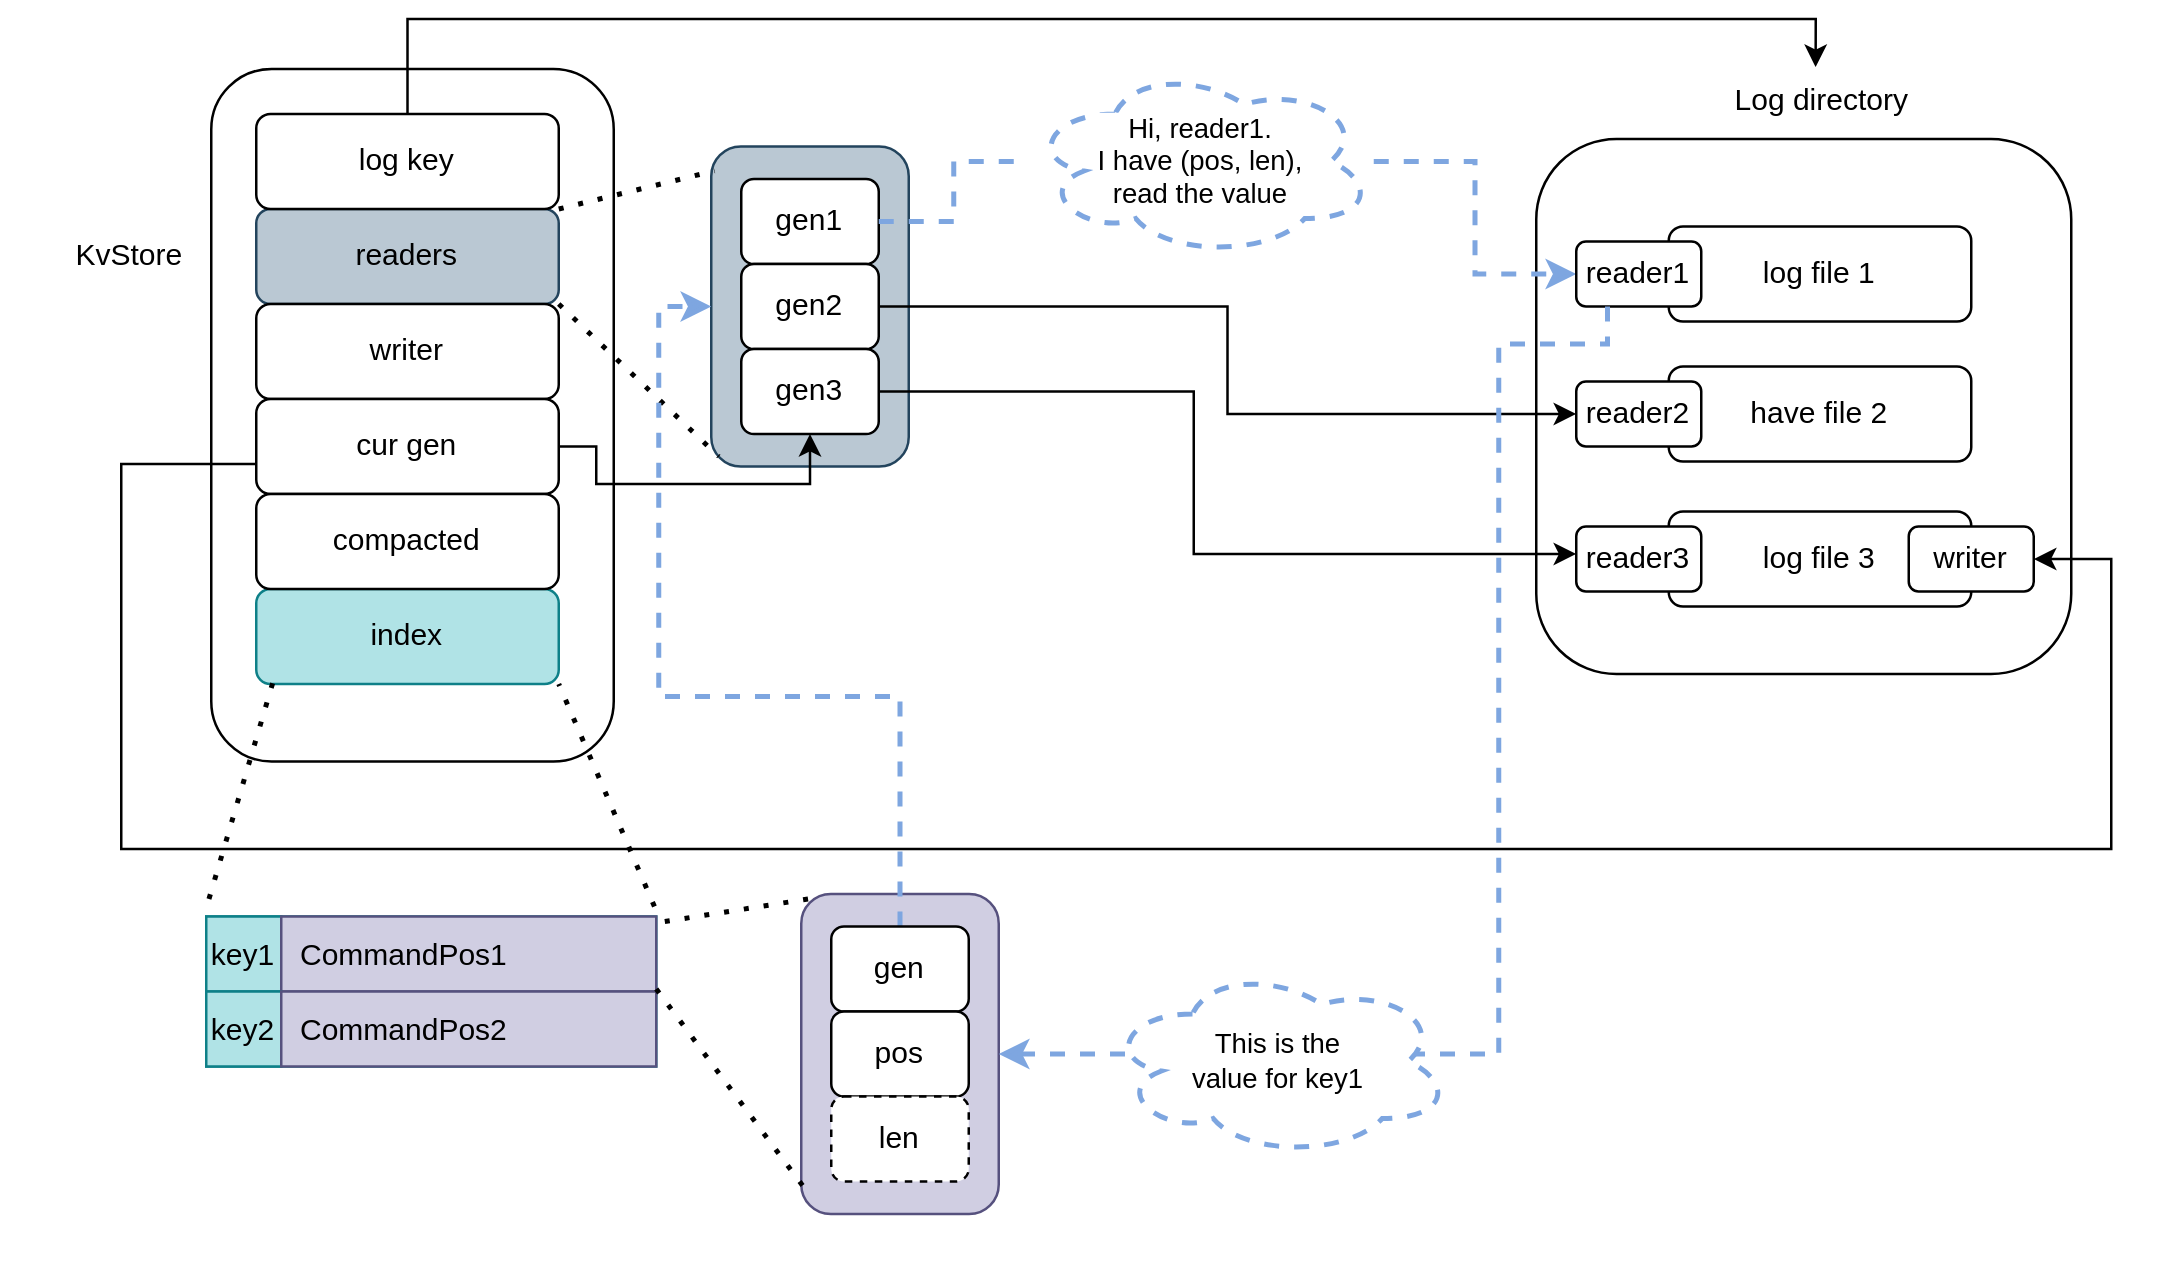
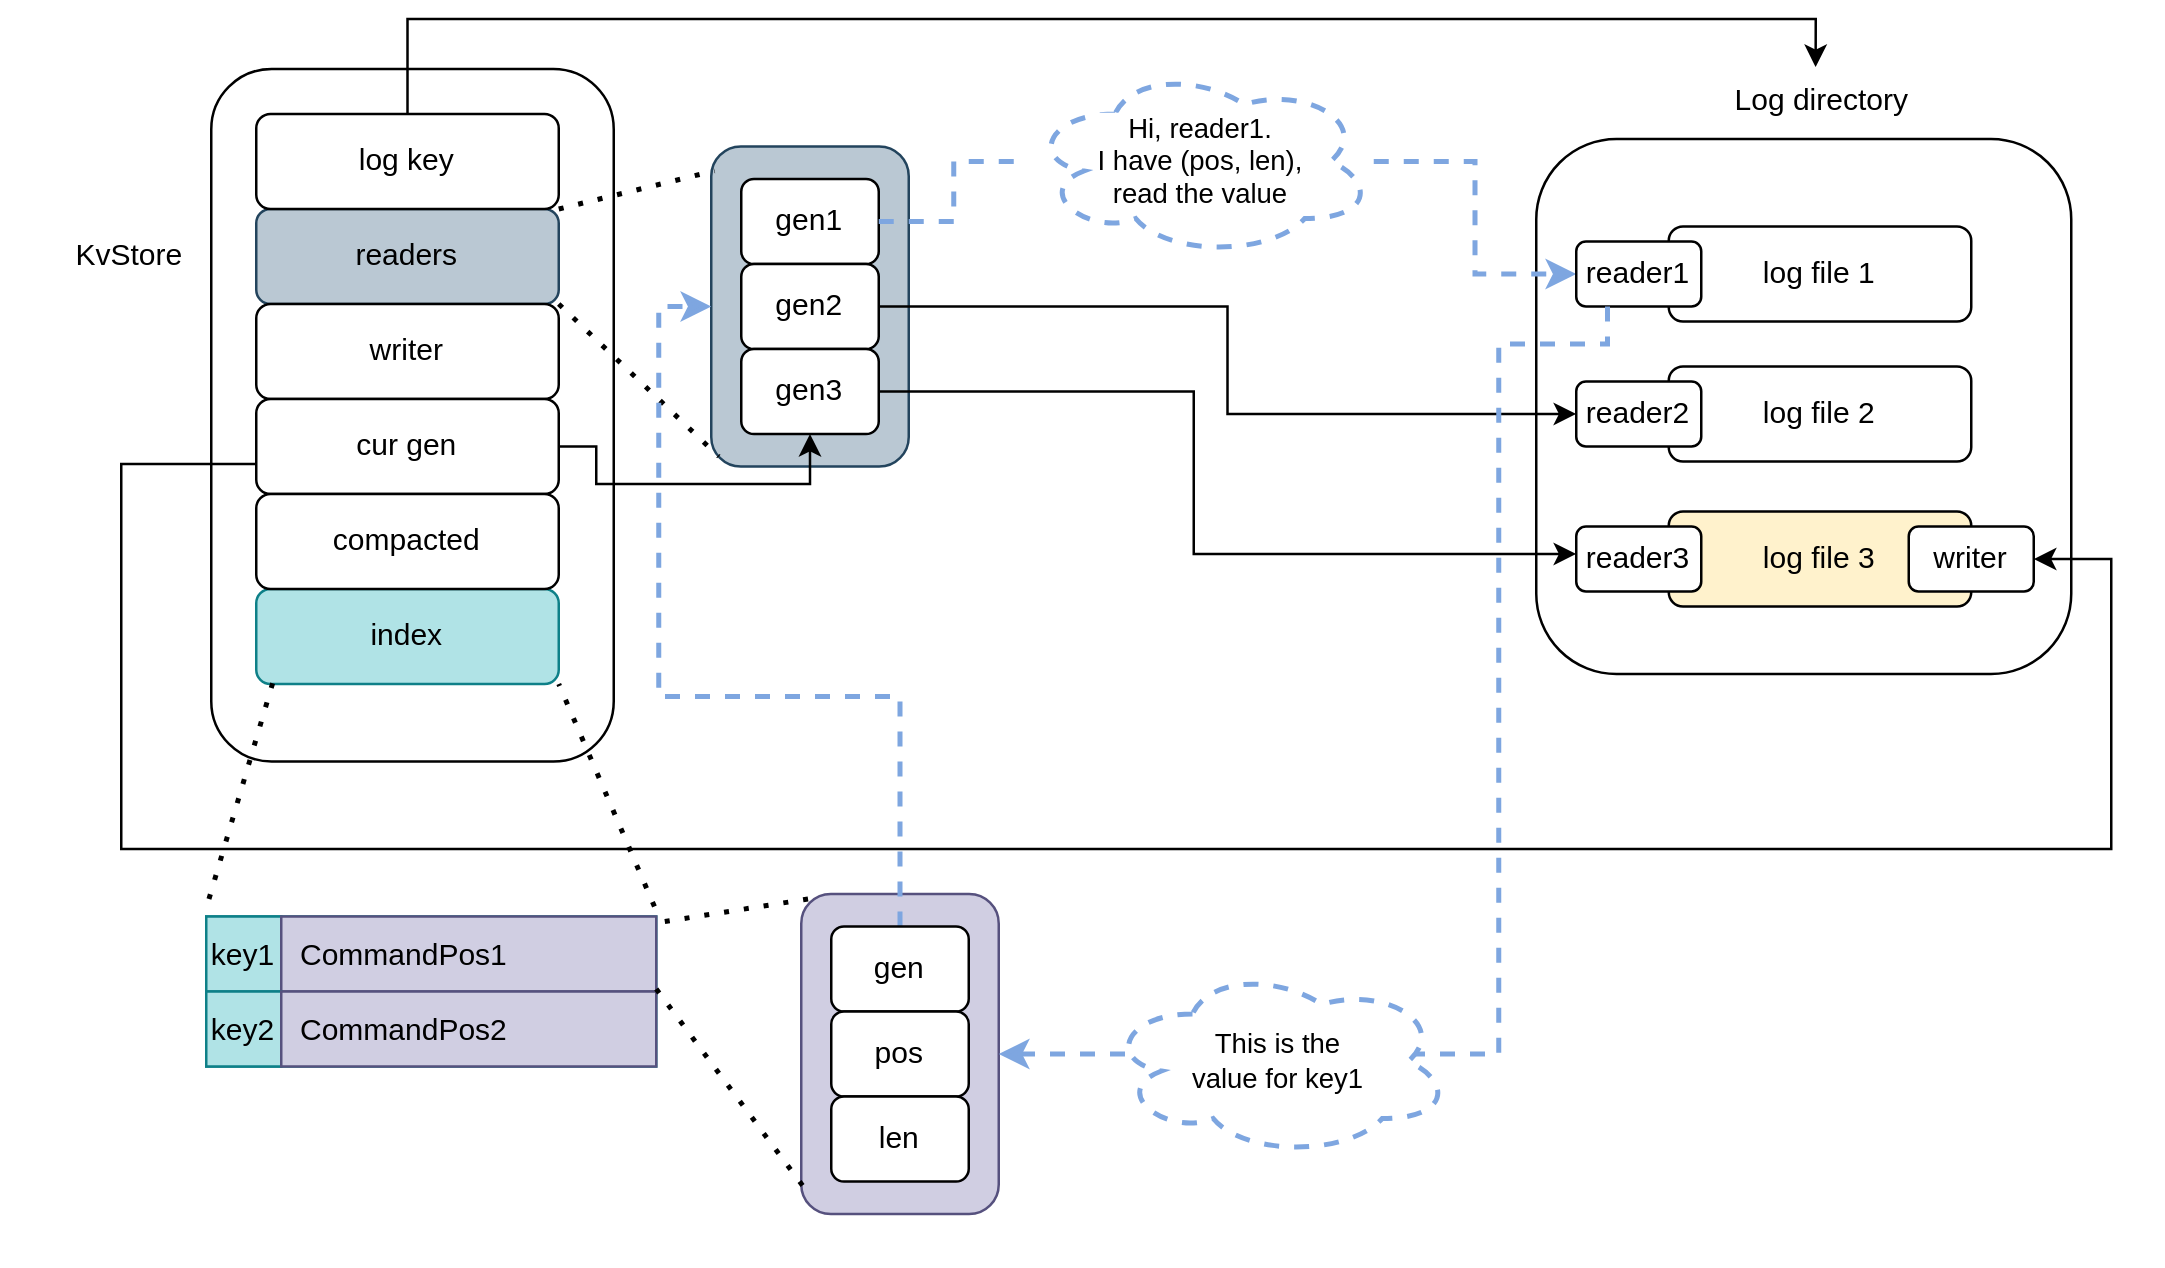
node "have file 2": label "have file 2" -> "log file 2"
node "log file 3": fillcolor #ffffff -> #fff2cc
node "len": style dashed -> solid
